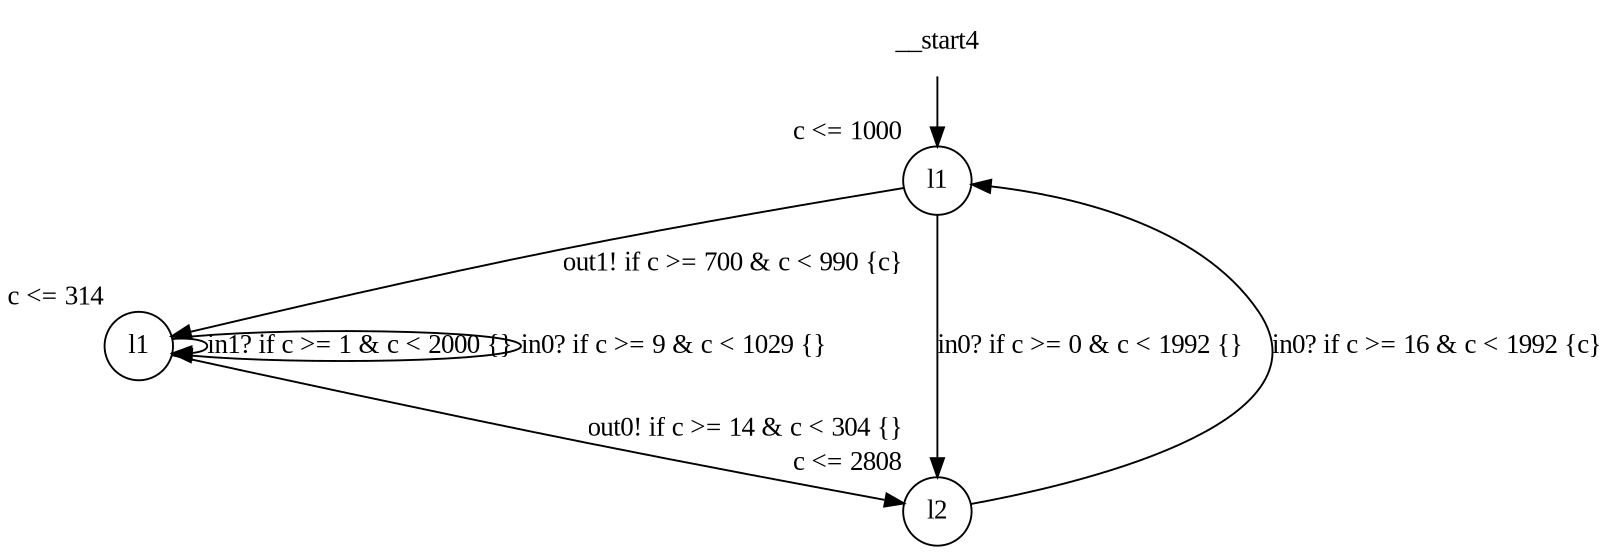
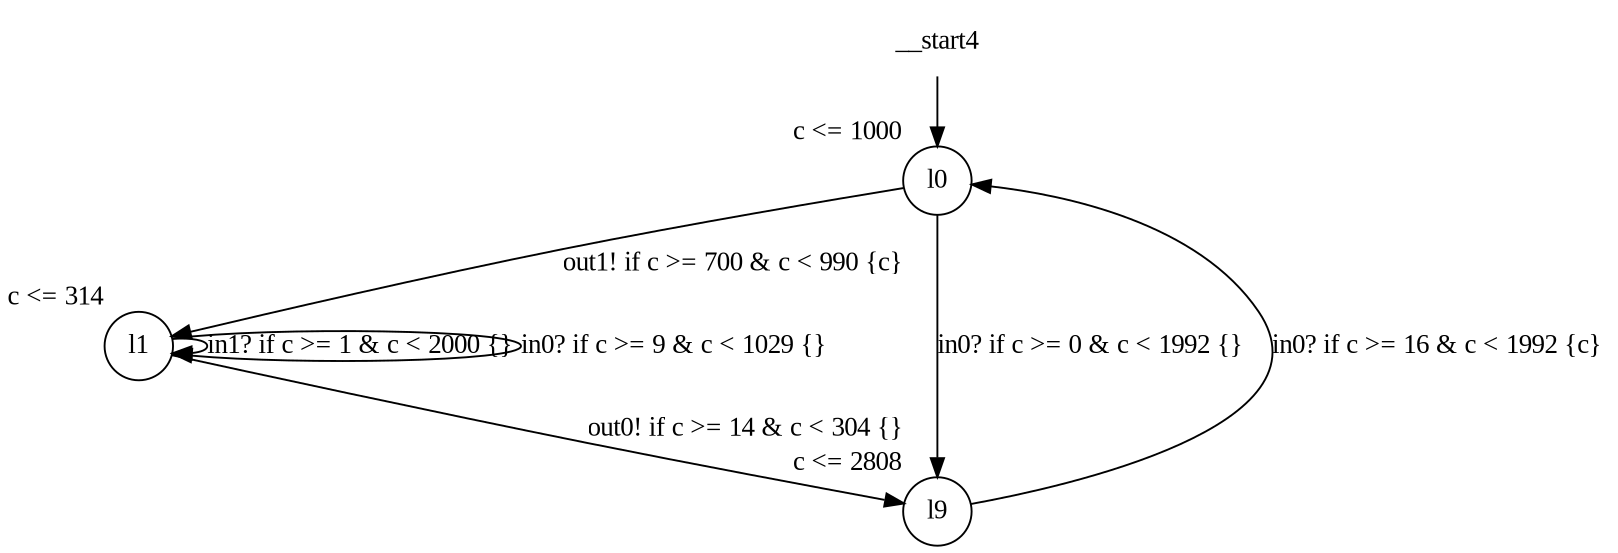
node "l1 c <= 1000": label "l1 c <= 1000" -> "l0 c <= 1000"
node "l2 c <= 2808": label "l2 c <= 2808" -> "l9 c <= 2808"
